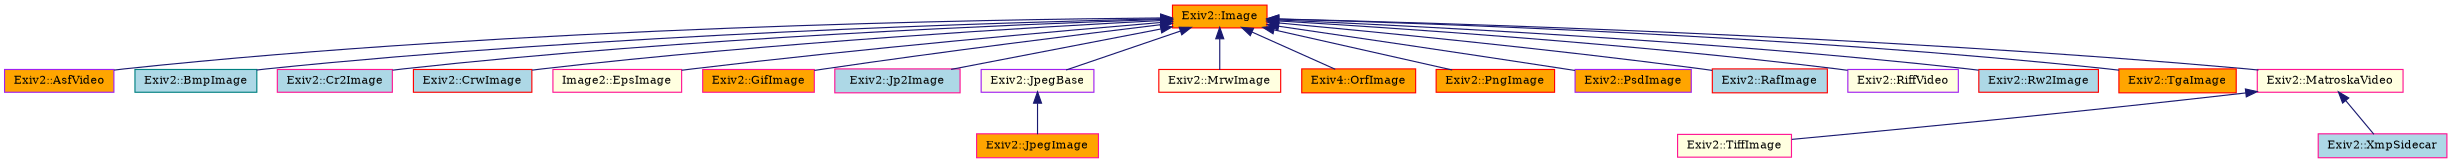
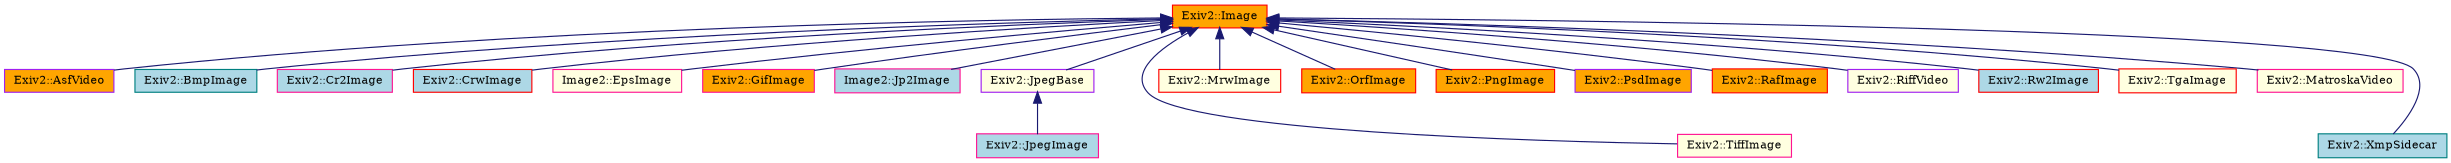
node "Exiv2::Jp2Image": label "Exiv2::Jp2Image" -> "Image2::Jp2Image"
node "Exiv4::OrfImage": label "Exiv4::OrfImage" -> "Exiv2::OrfImage"
node "Exiv2::RafImage": fillcolor lightblue -> orange
node "Exiv2::TgaImage": fillcolor orange -> lightyellow
edge "Exiv2::TiffImage" -> "Exiv2::MatroskaVideo": now "Exiv2::TiffImage" -> "Exiv2::Image"
edge "Exiv2::XmpSidecar" -> "Exiv2::MatroskaVideo": now "Exiv2::XmpSidecar" -> "Exiv2::Image"
node "Exiv2::JpegImage": fillcolor orange -> lightblue
node "Exiv2::XmpSidecar": color deeppink -> teal
